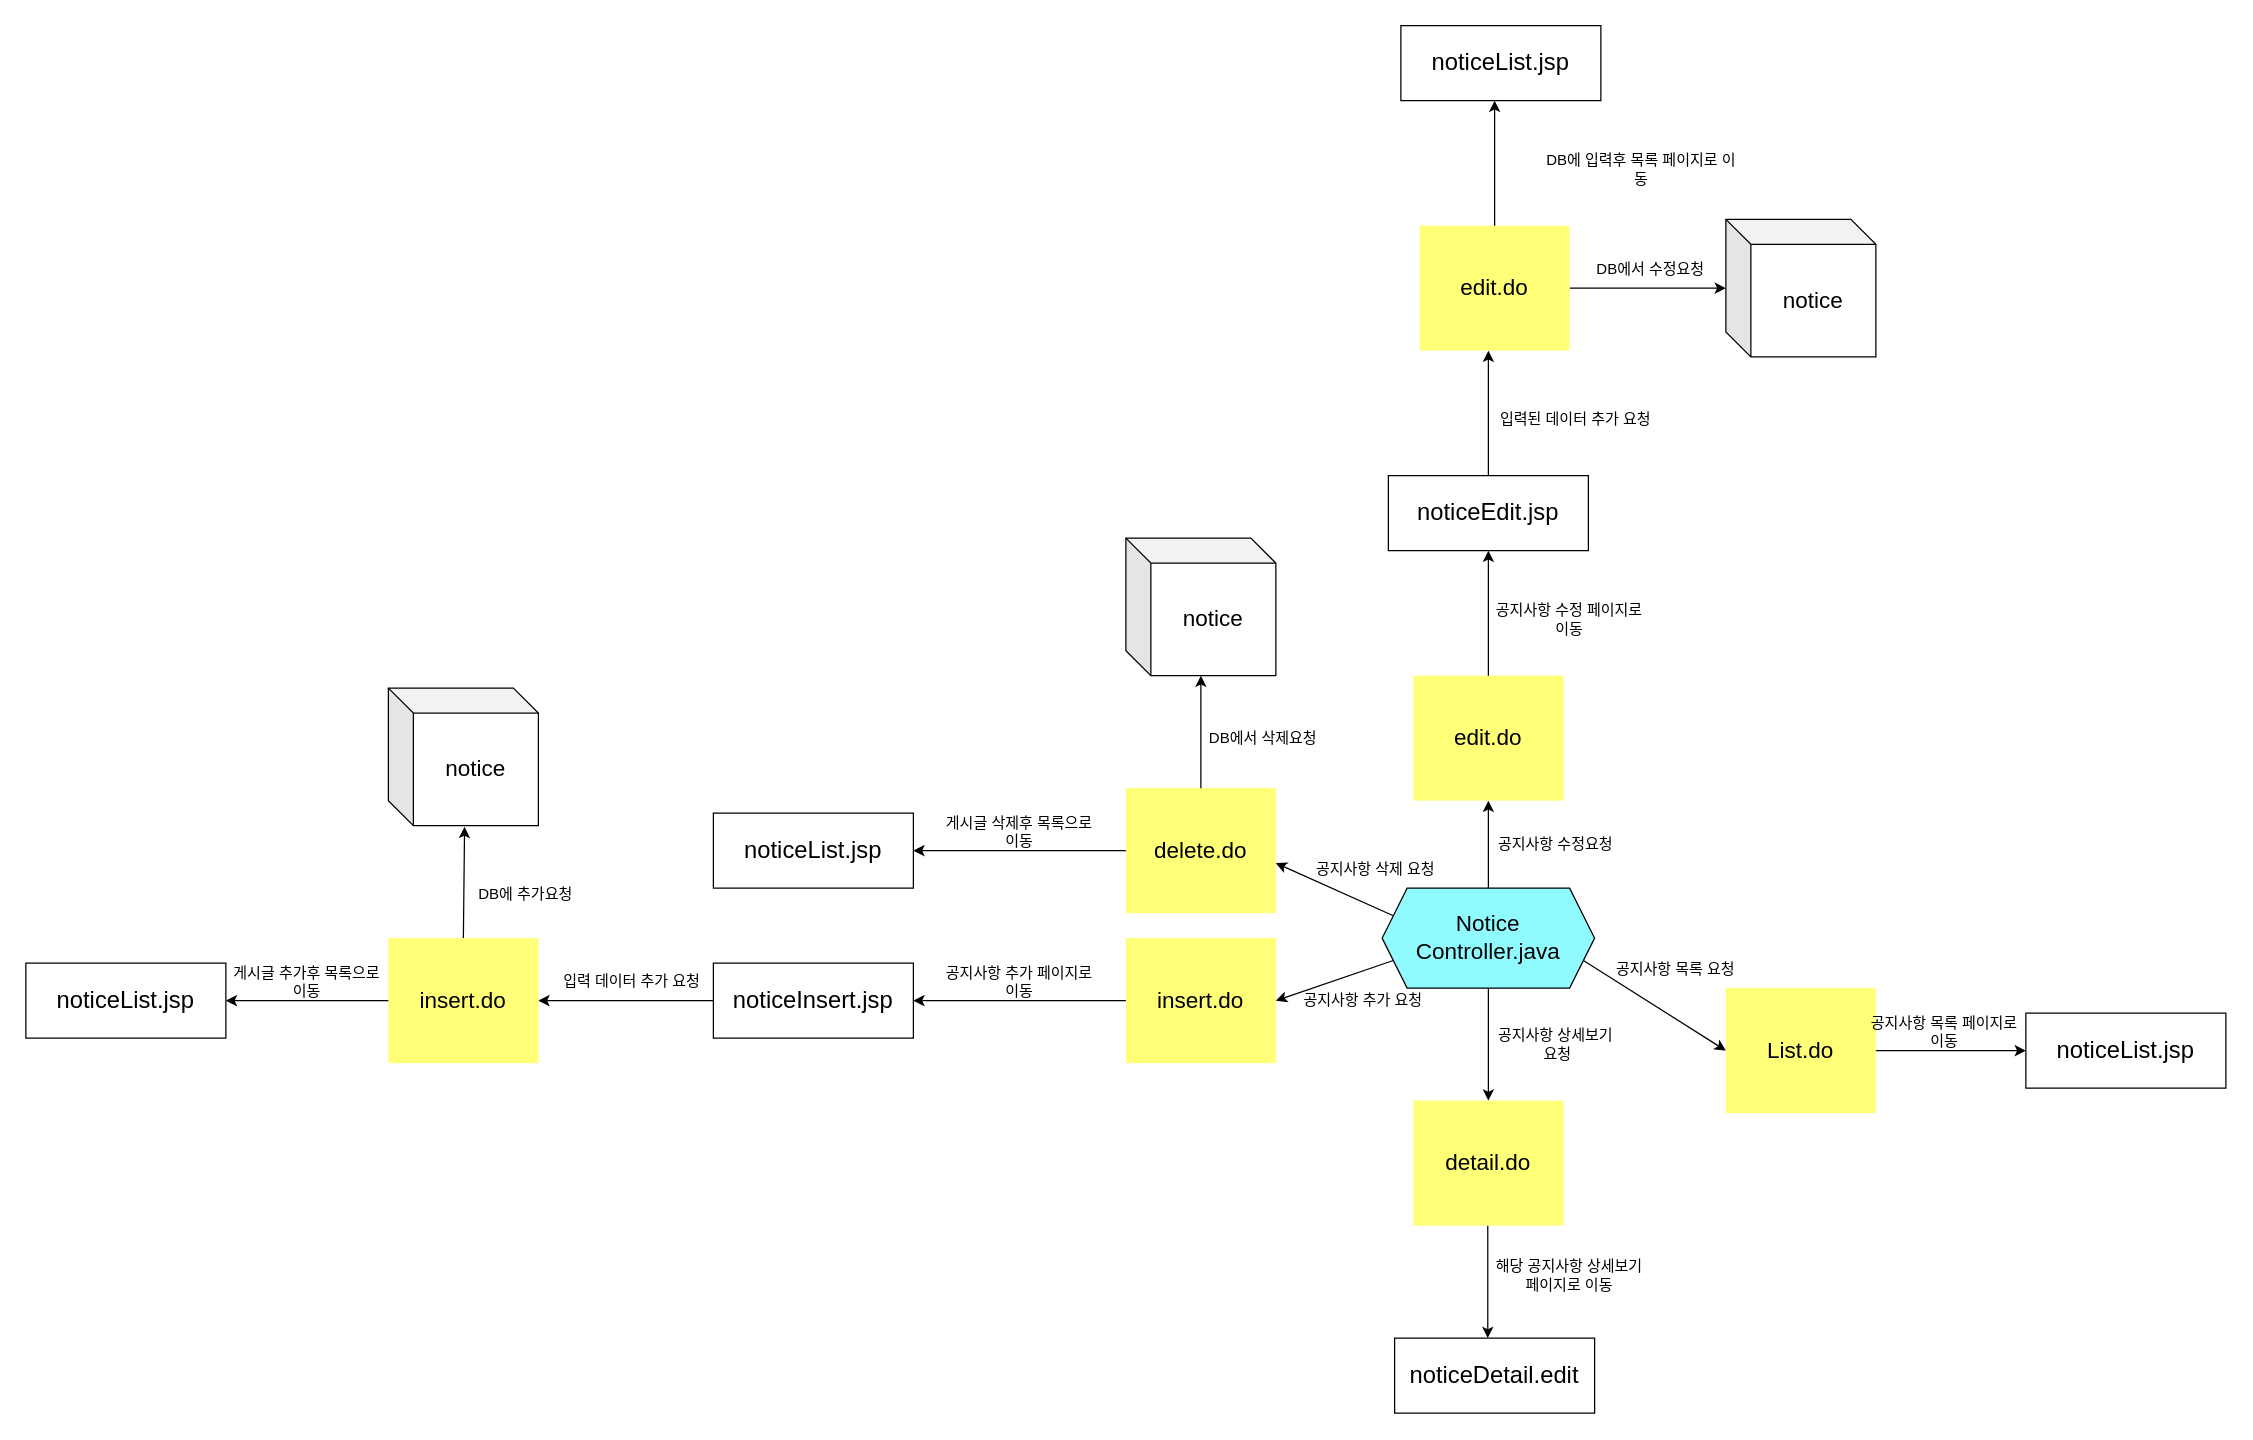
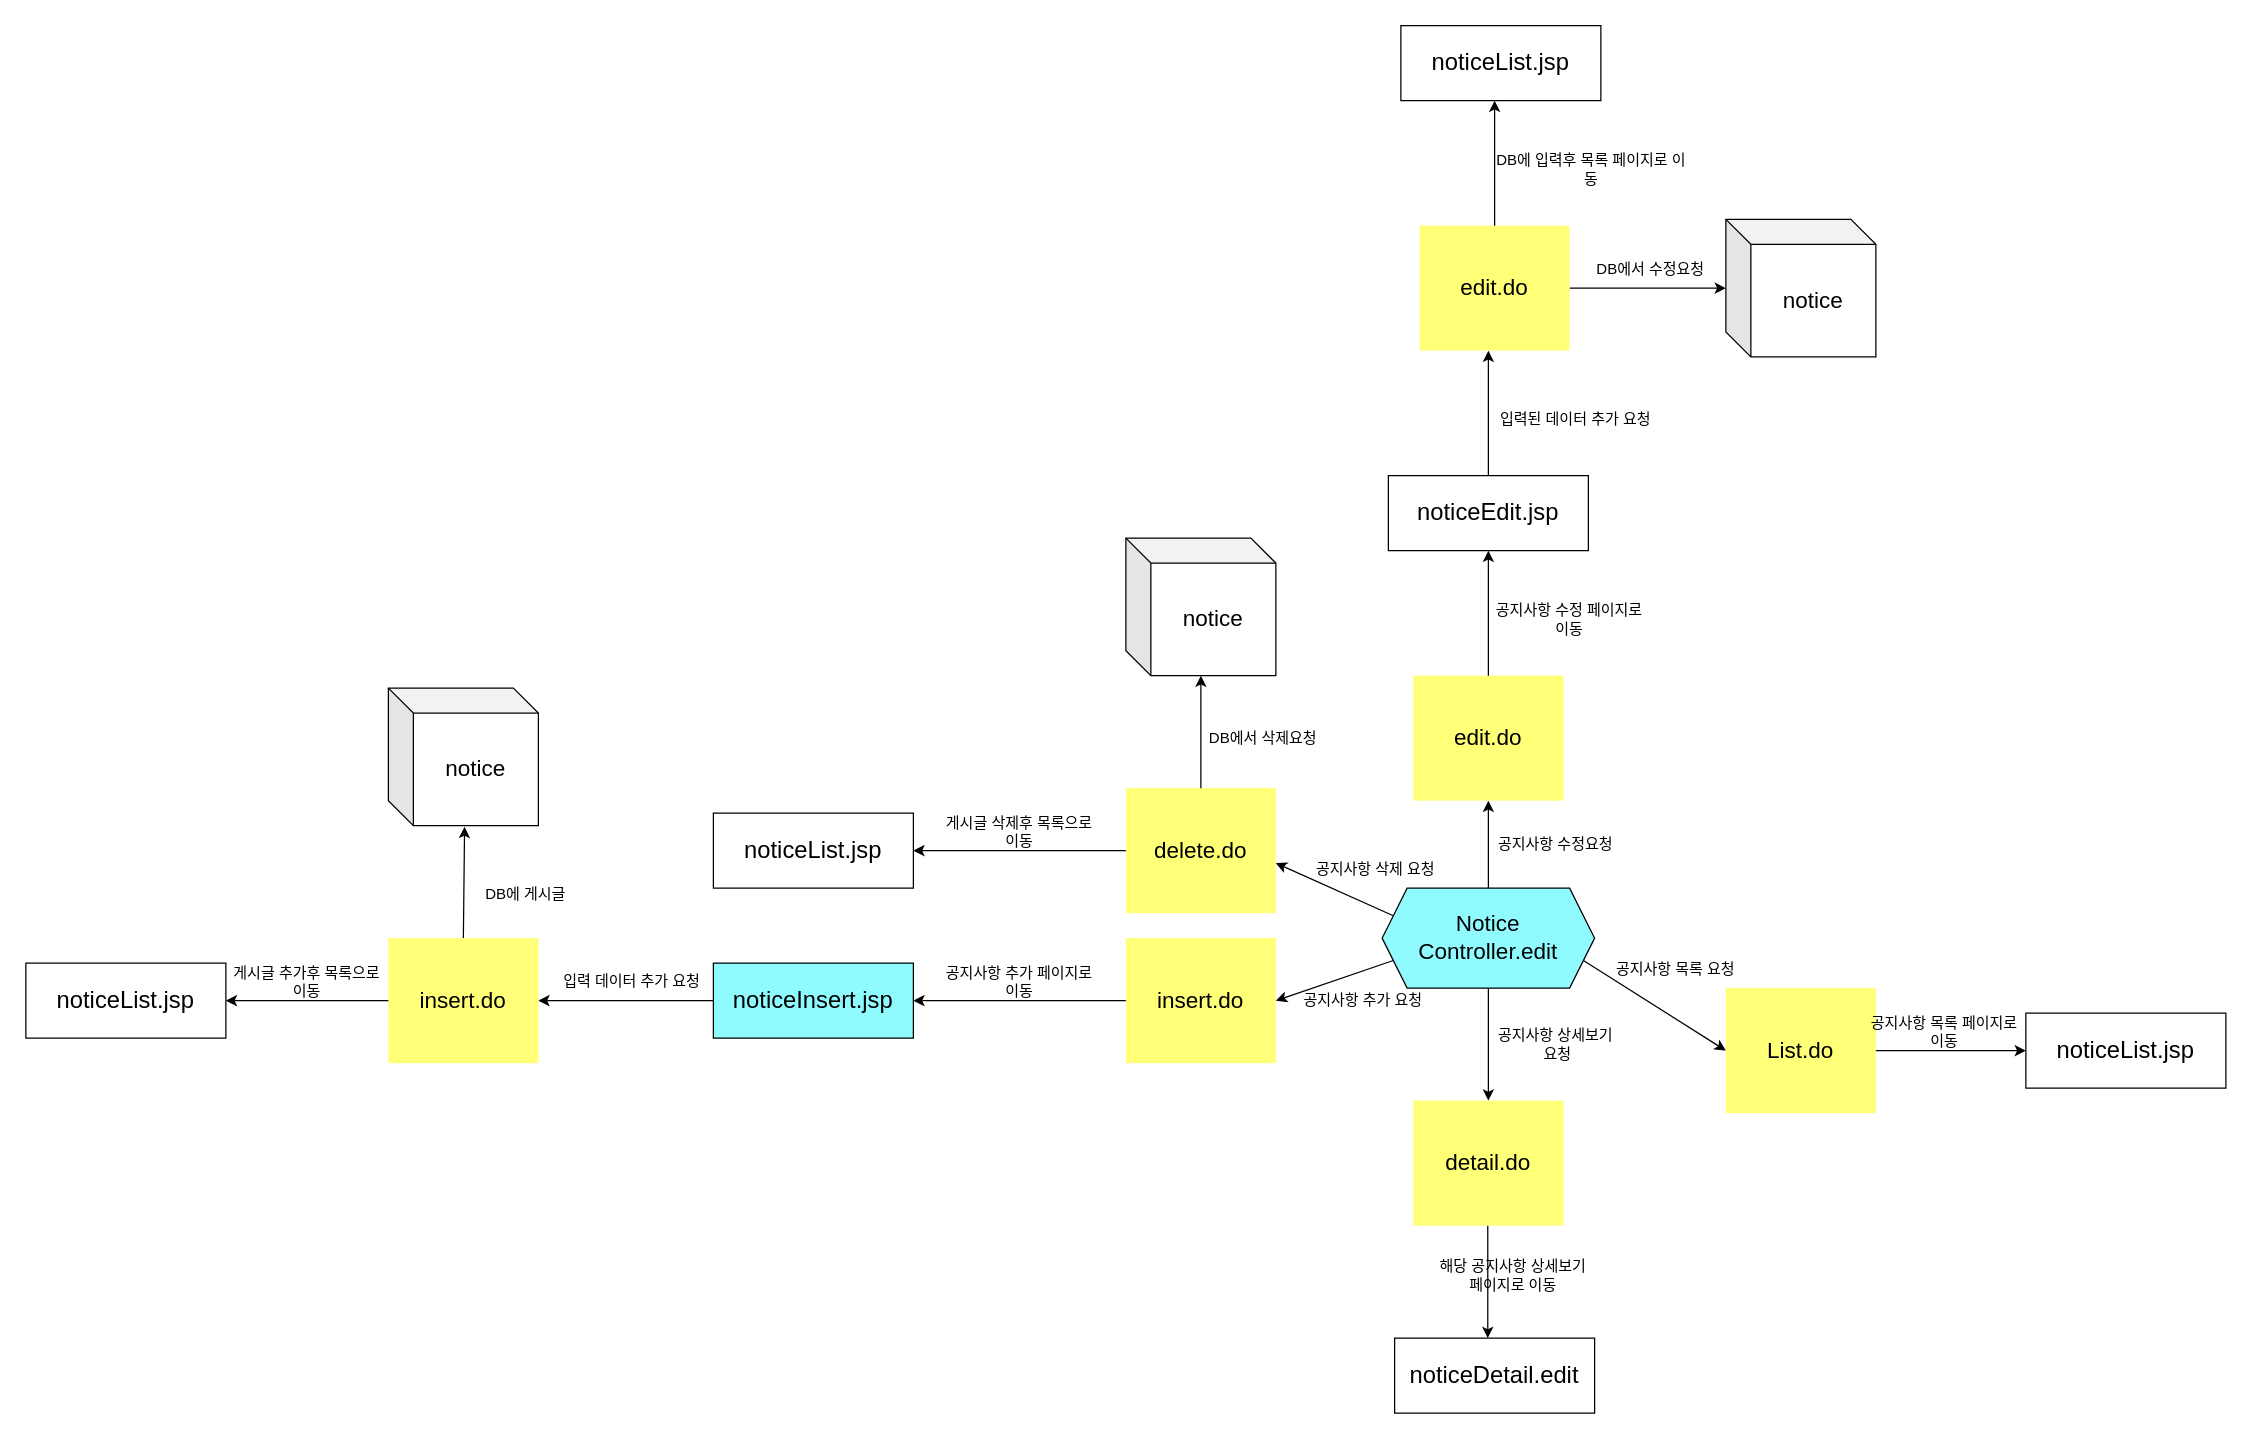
node "DB에 입력후 목록 페이지로 이동": moved (1641, 169) -> (1591, 169)
node "DB에 추가요청": label "DB에 추가요청" -> "DB에 게시글"
node "NoticeController.java": label "NoticeController.java" -> "NoticeController.edit"
node "noticeInsert.jsp": fillcolor #ffffff -> #8ffbff
node "해당 공지사항 상세보기 페이지로 이동": moved (1569, 1276) -> (1513, 1276)
